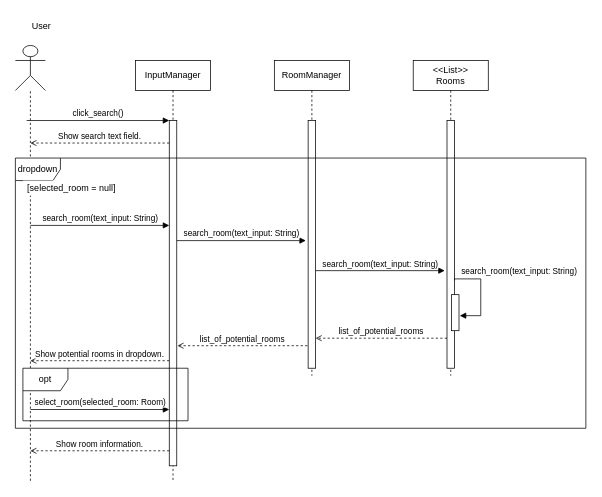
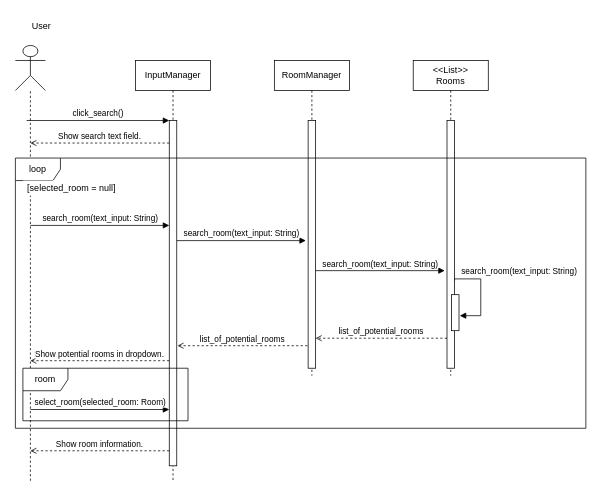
node "dropdown": label "dropdown" -> "loop"
node "opt": label "opt" -> "room"
